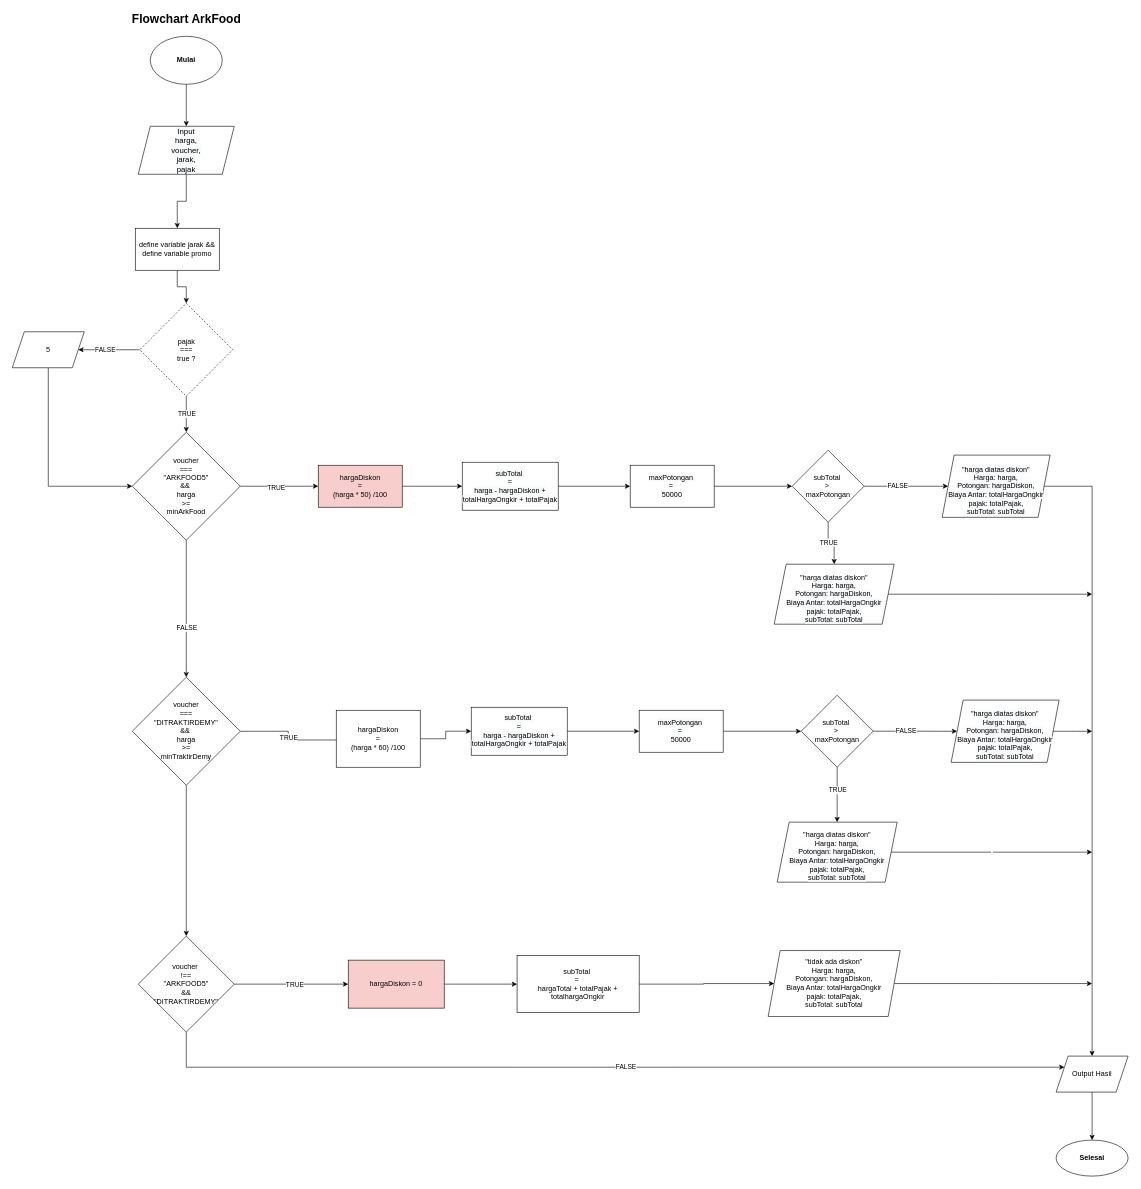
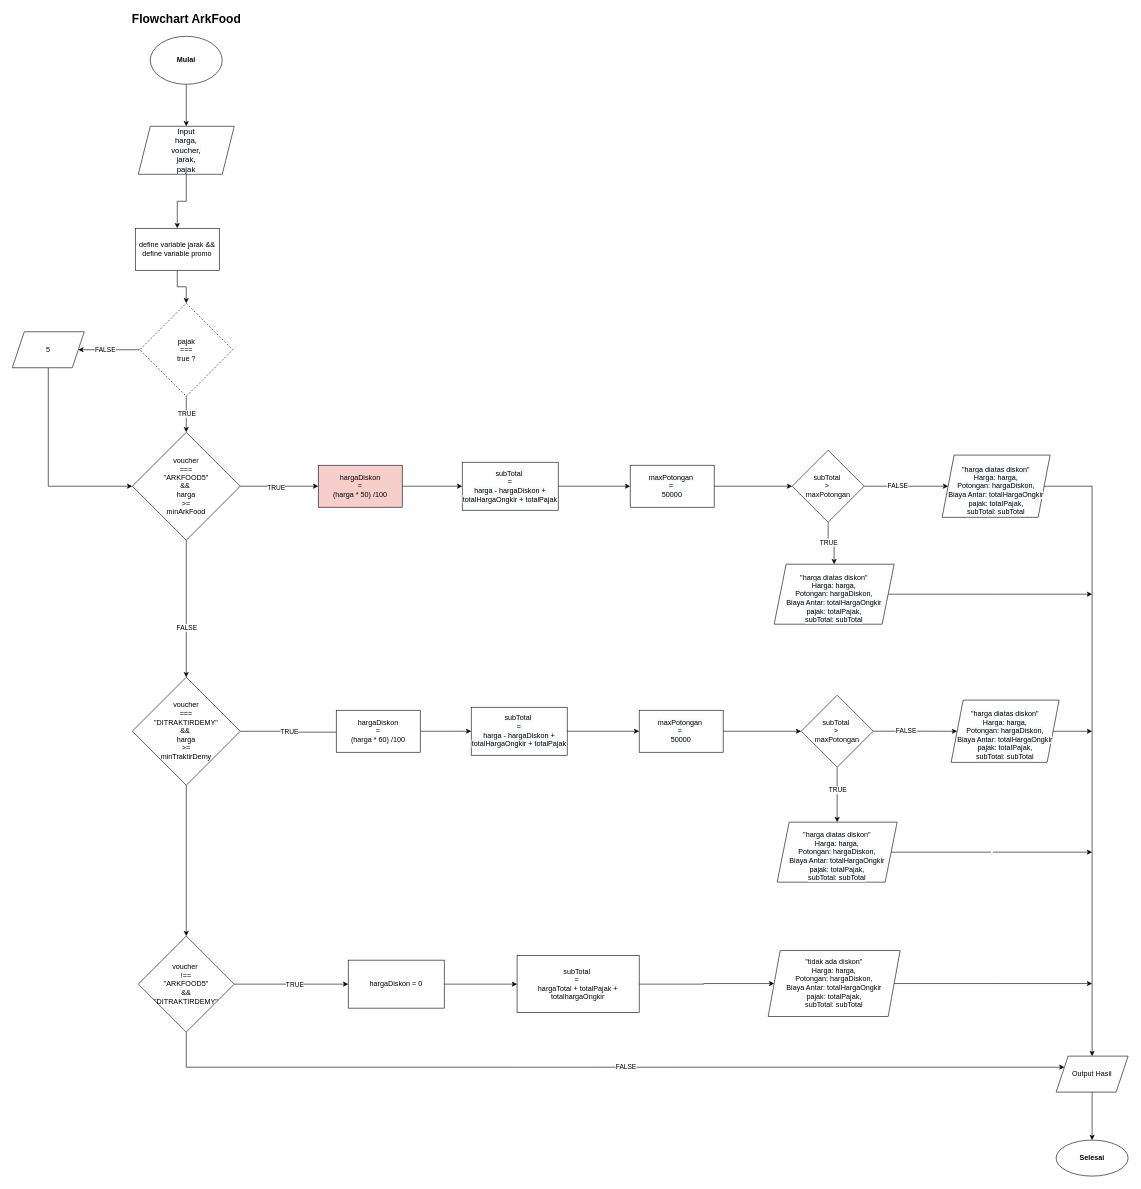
node "hargaDiskon = (harga * 60) /100": size 84x57 -> 84x42
node "hargaDiskon = 0": fillcolor #f8cecc -> #ffffff
